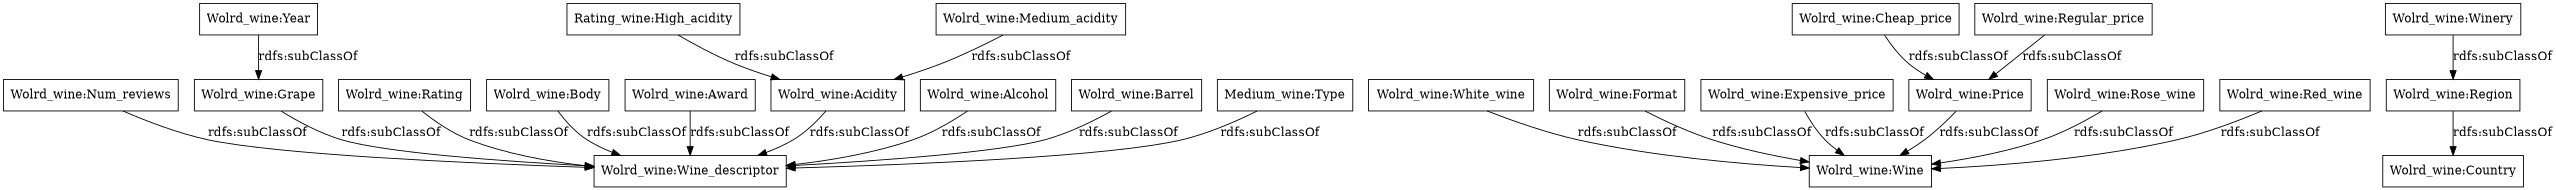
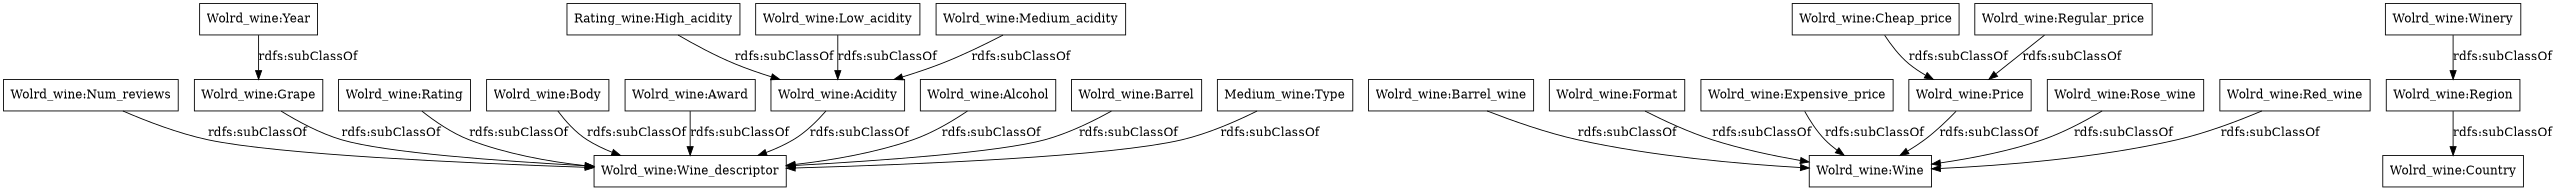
node "Wolrd_wine:Low_acidity": added
node "Wolrd_wine:White_wine": label "Wolrd_wine:White_wine" -> "Wolrd_wine:Barrel_wine"
